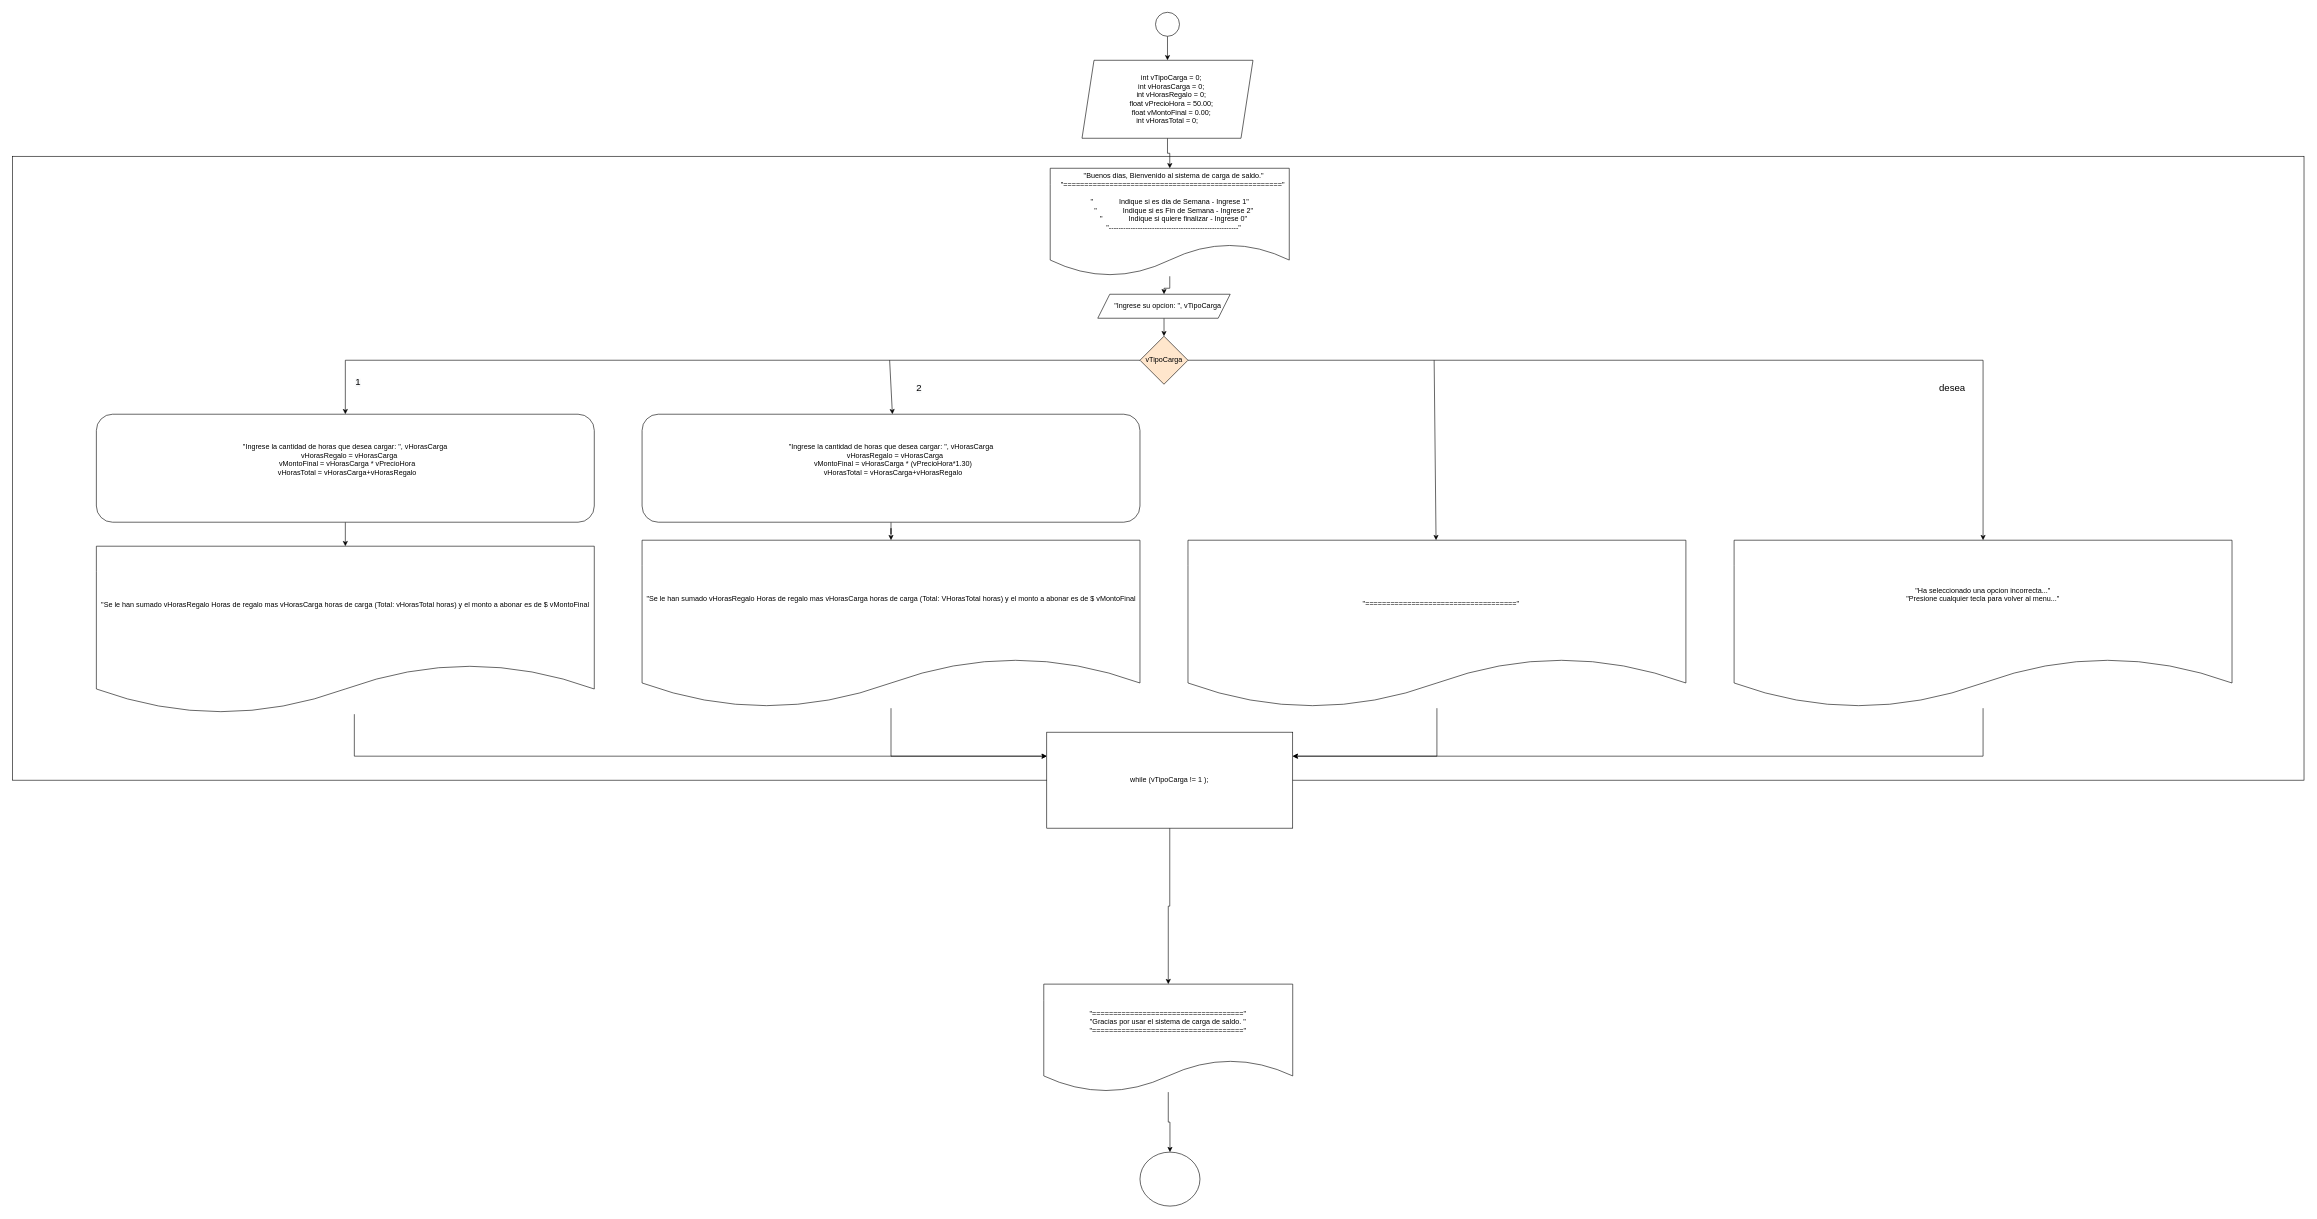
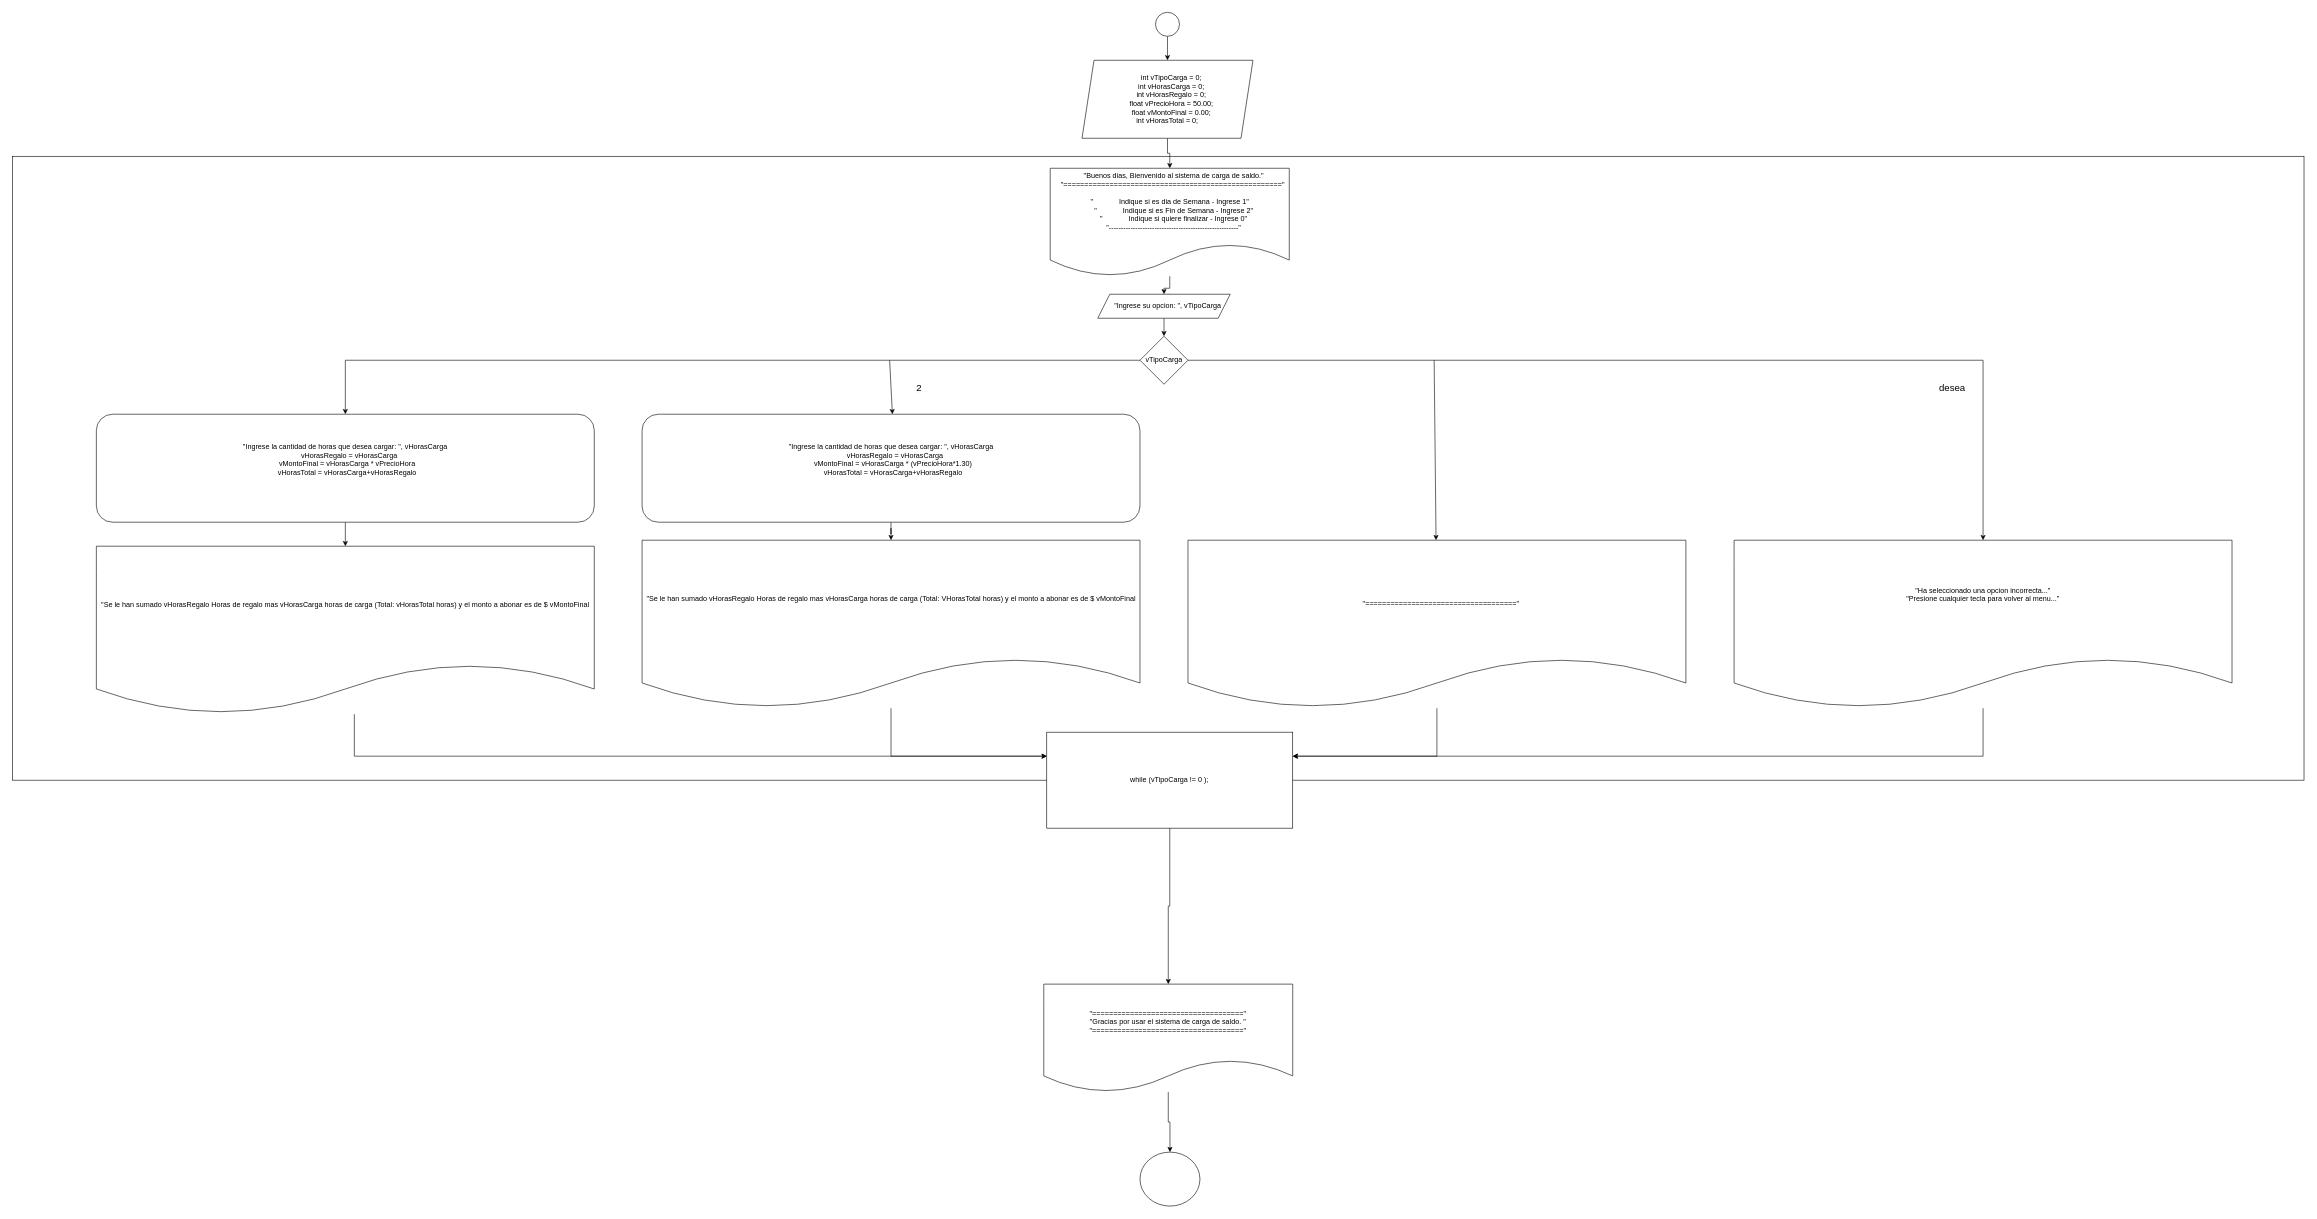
node "vTipoCarga": fillcolor #ffe6cc -> #ffffff
node "1": removed
node "while (vTipoCarga != 1 );": label "while (vTipoCarga != 1 );" -> "while (vTipoCarga != 0 );"
